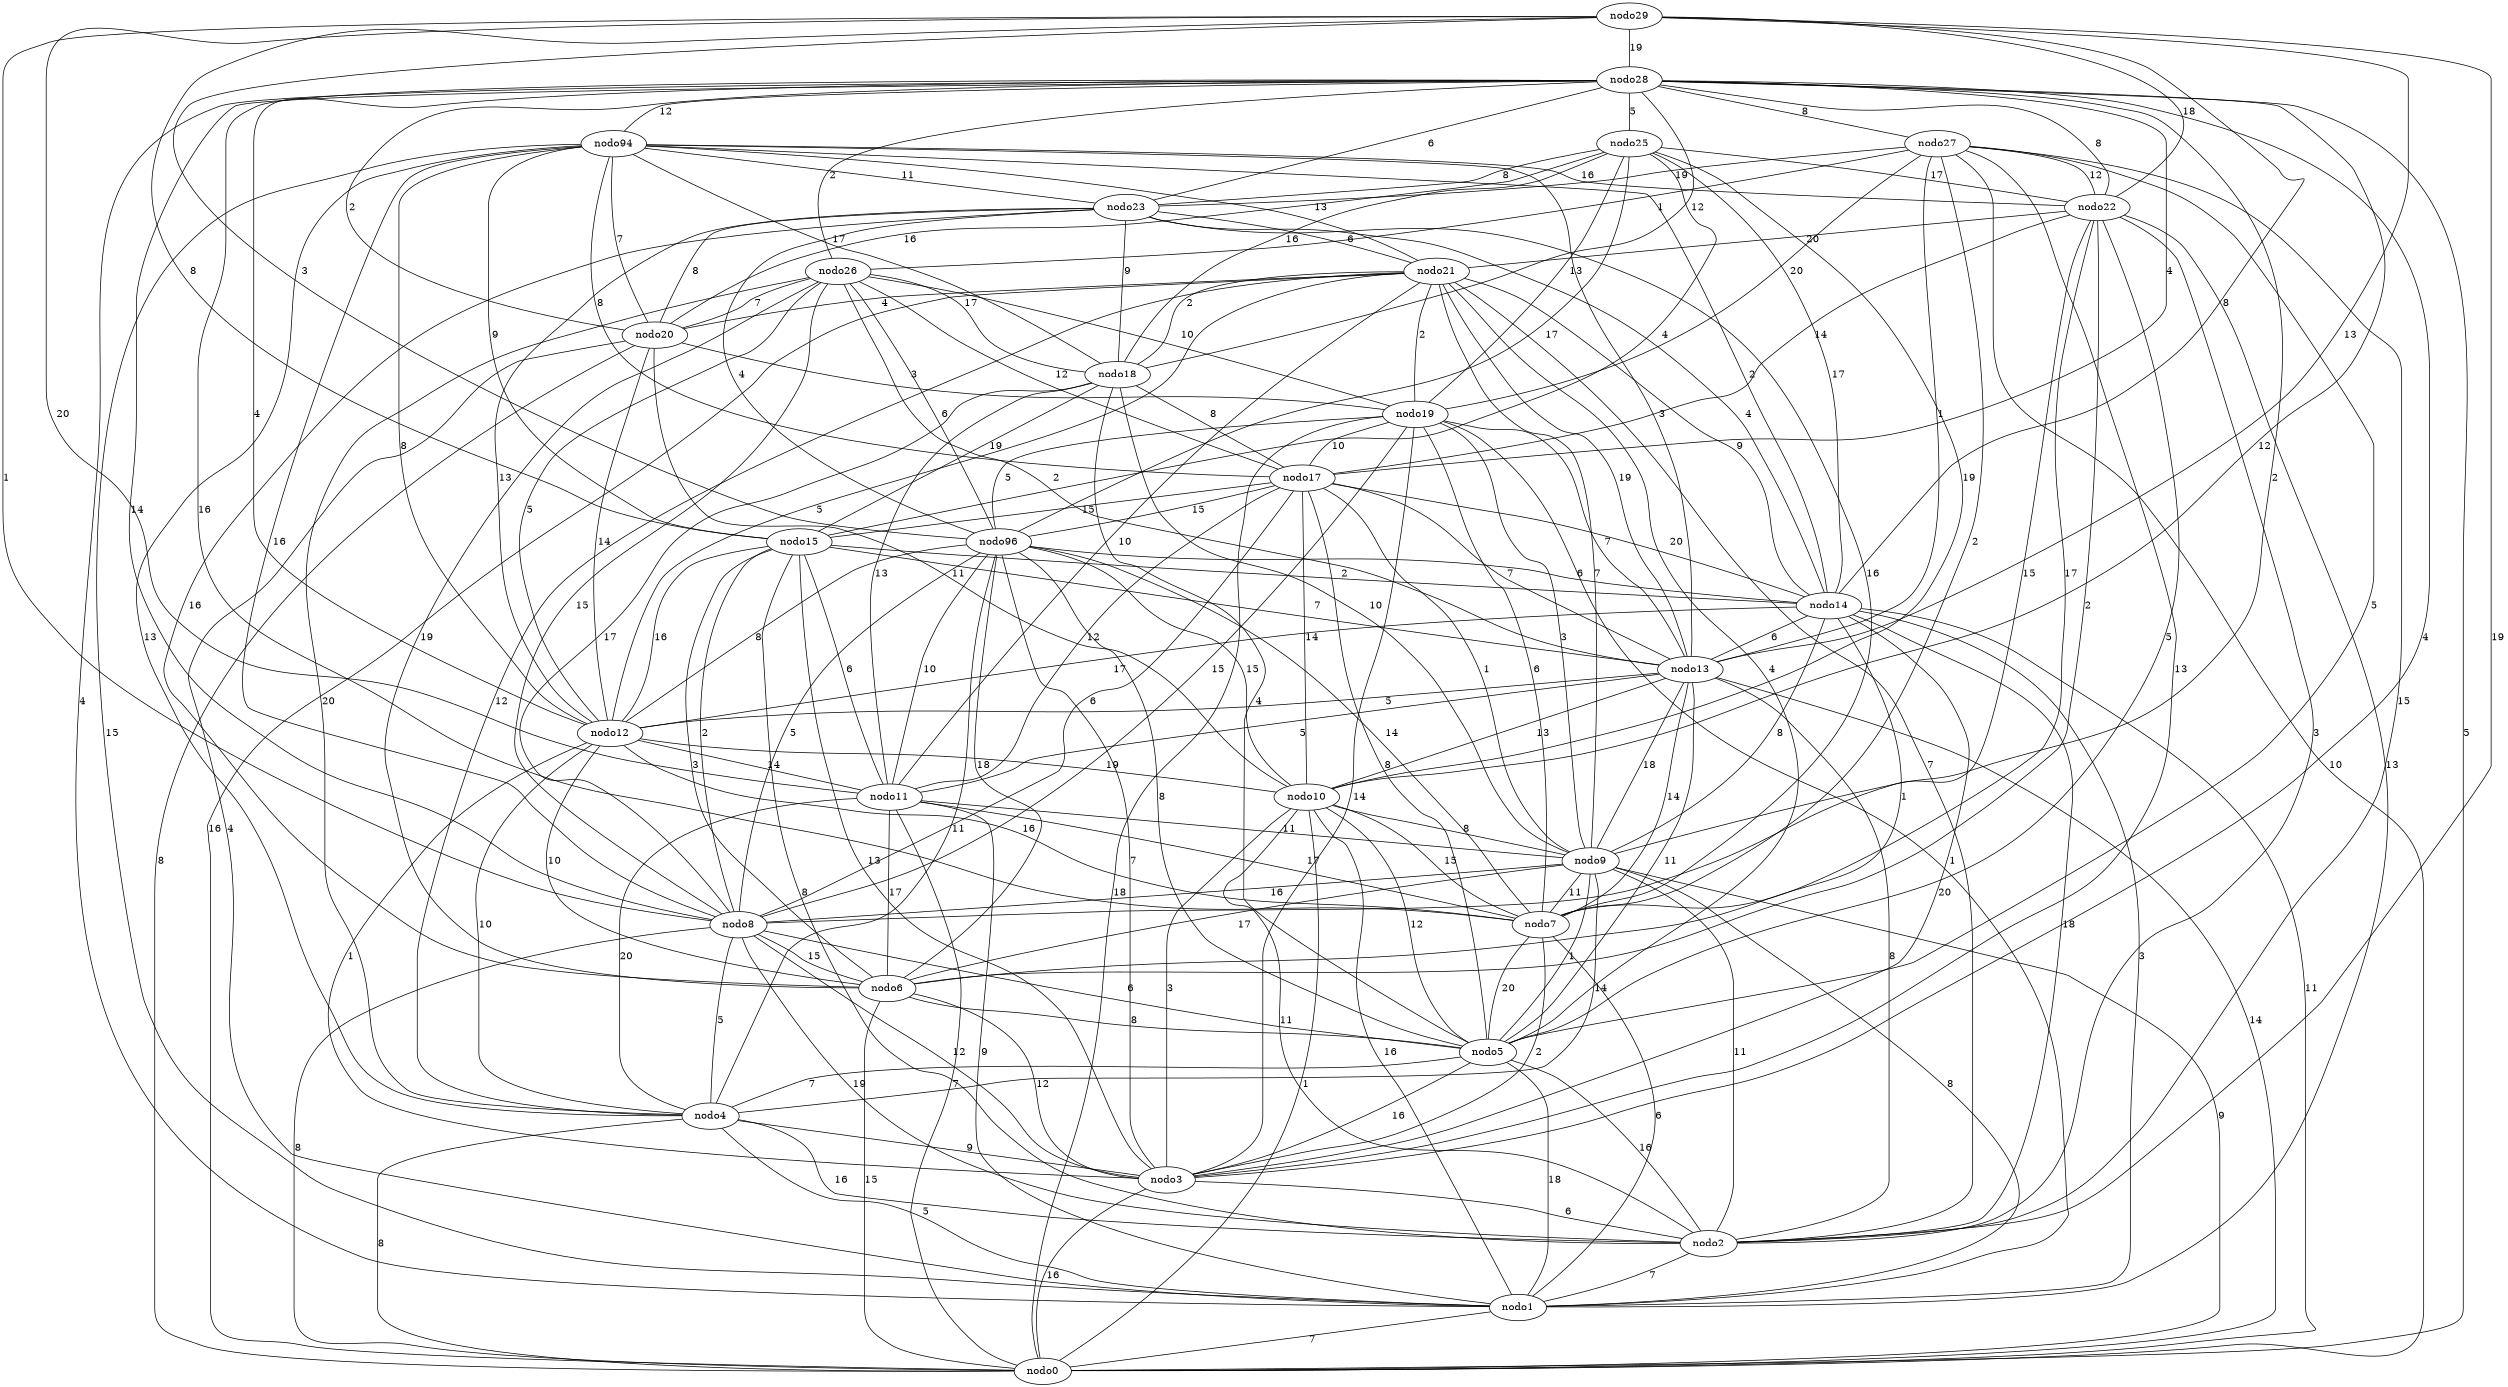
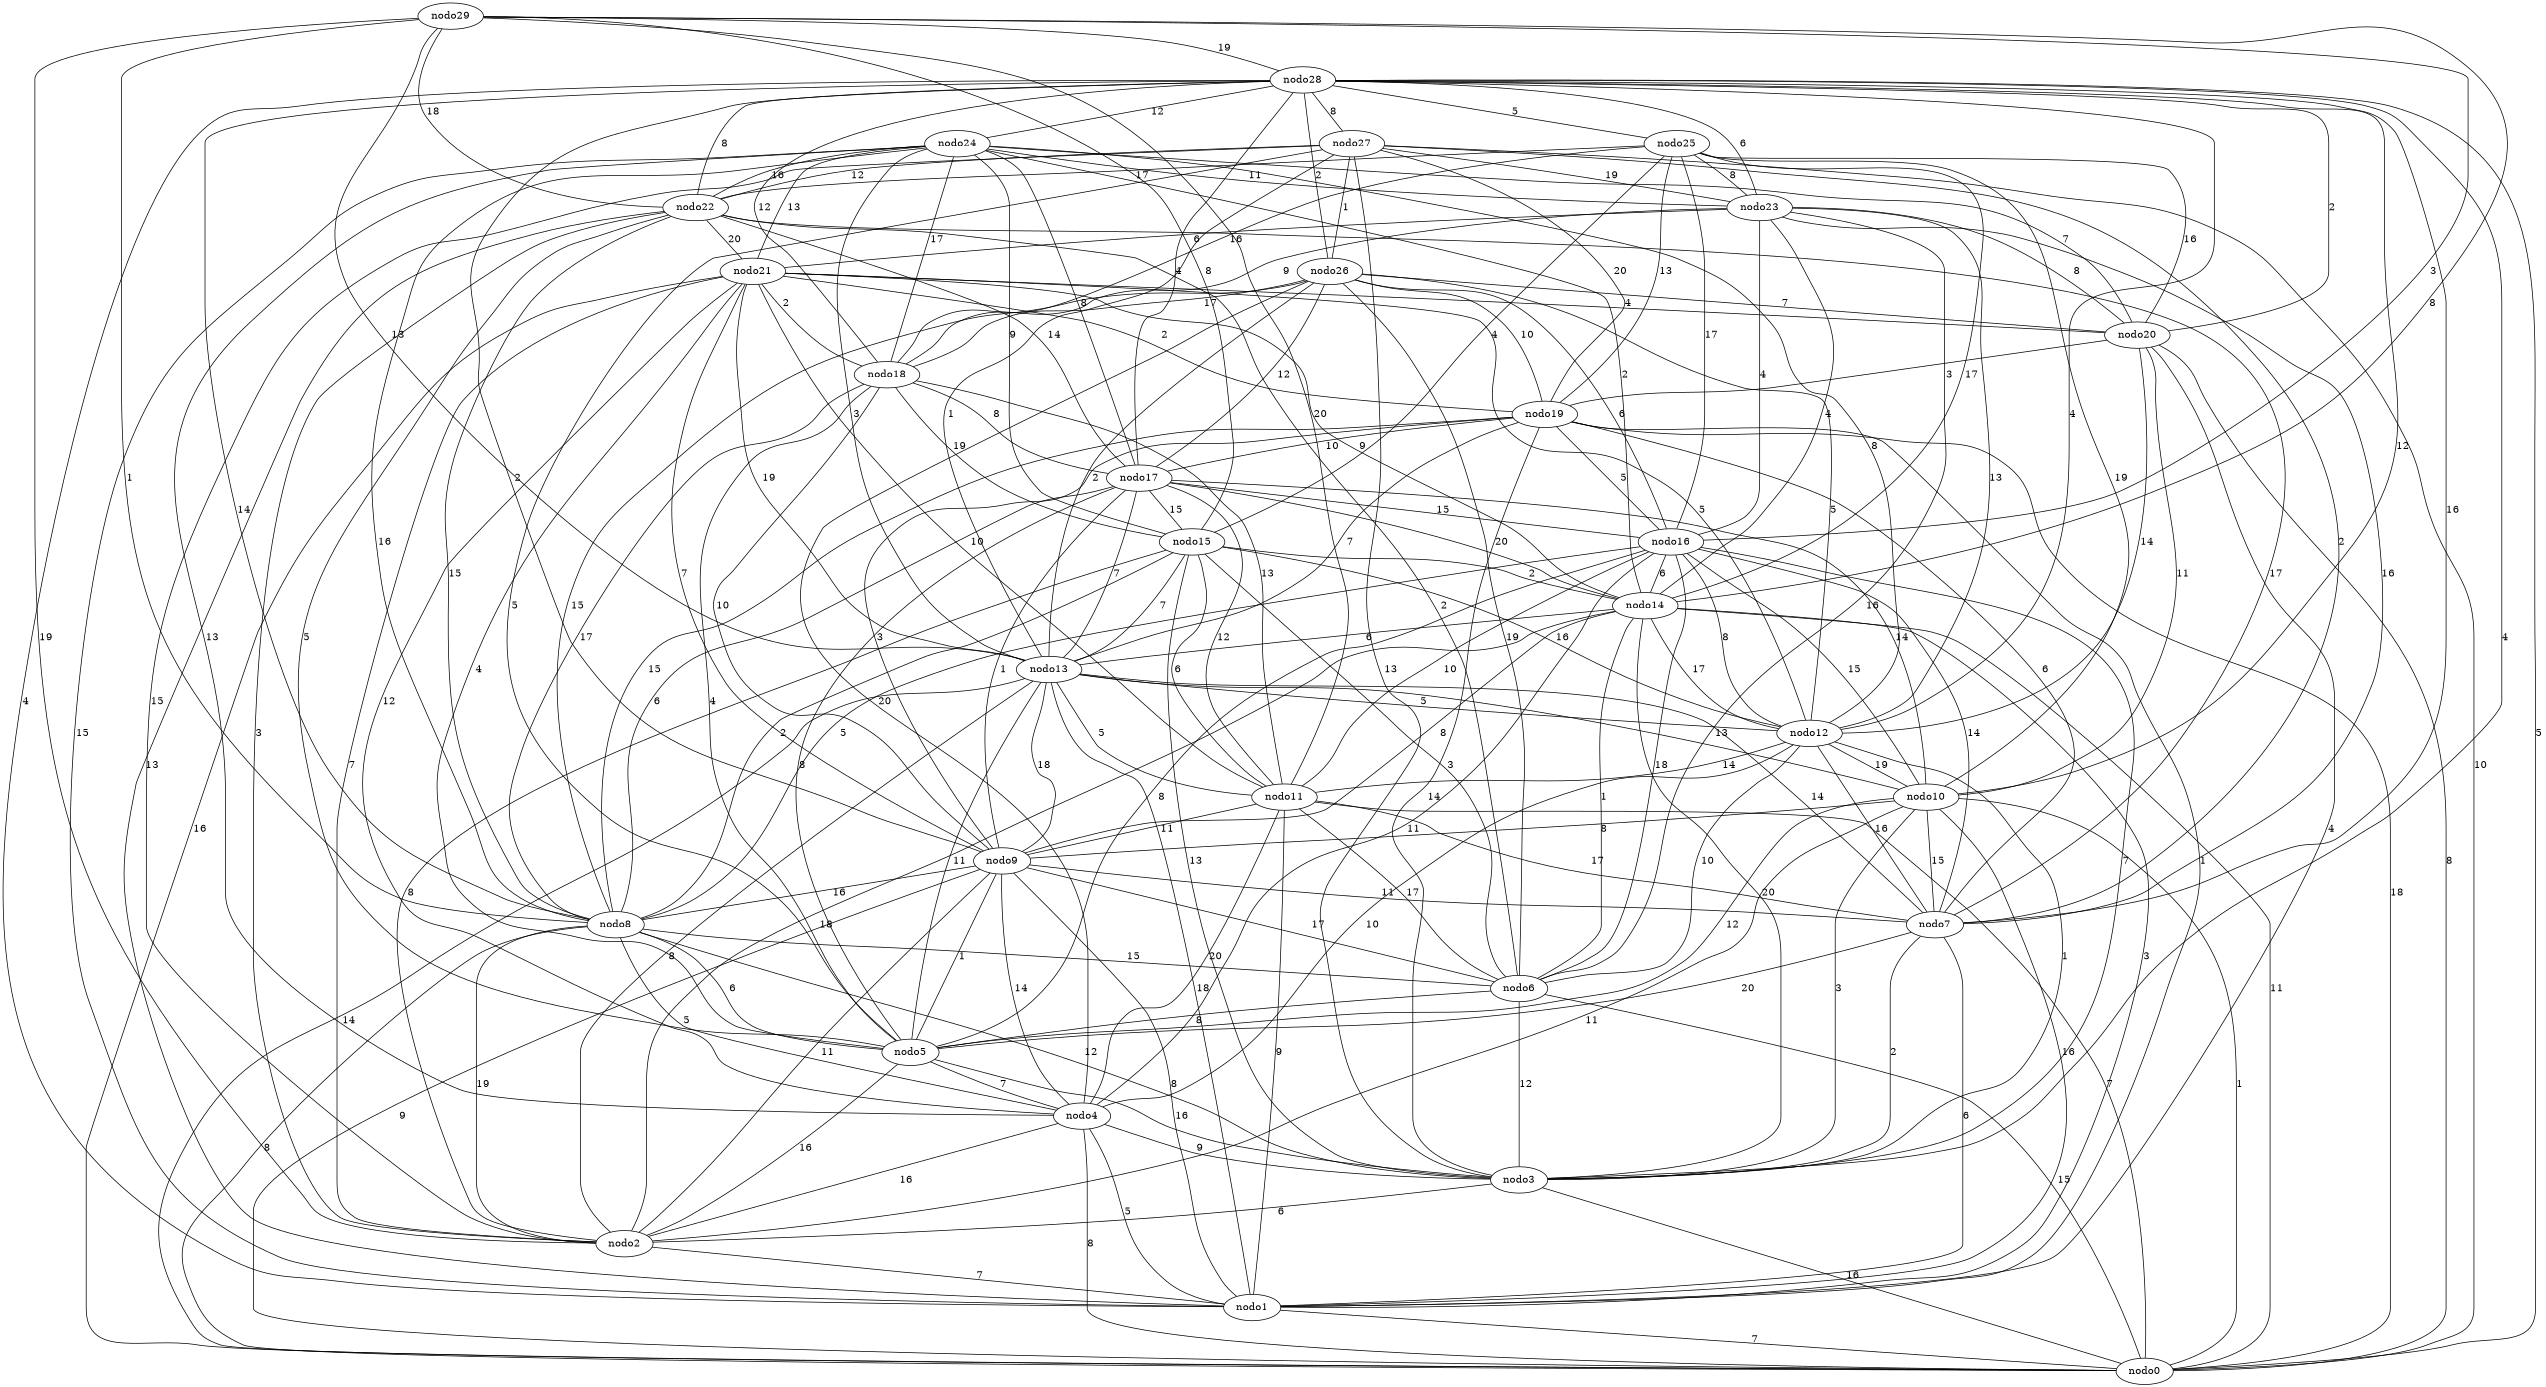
node "nodo94": label "nodo94" -> "nodo24"
node "nodo96": label "nodo96" -> "nodo16"
edge "nodo5" -- "nodo1": now "nodo13" -- "nodo1"
